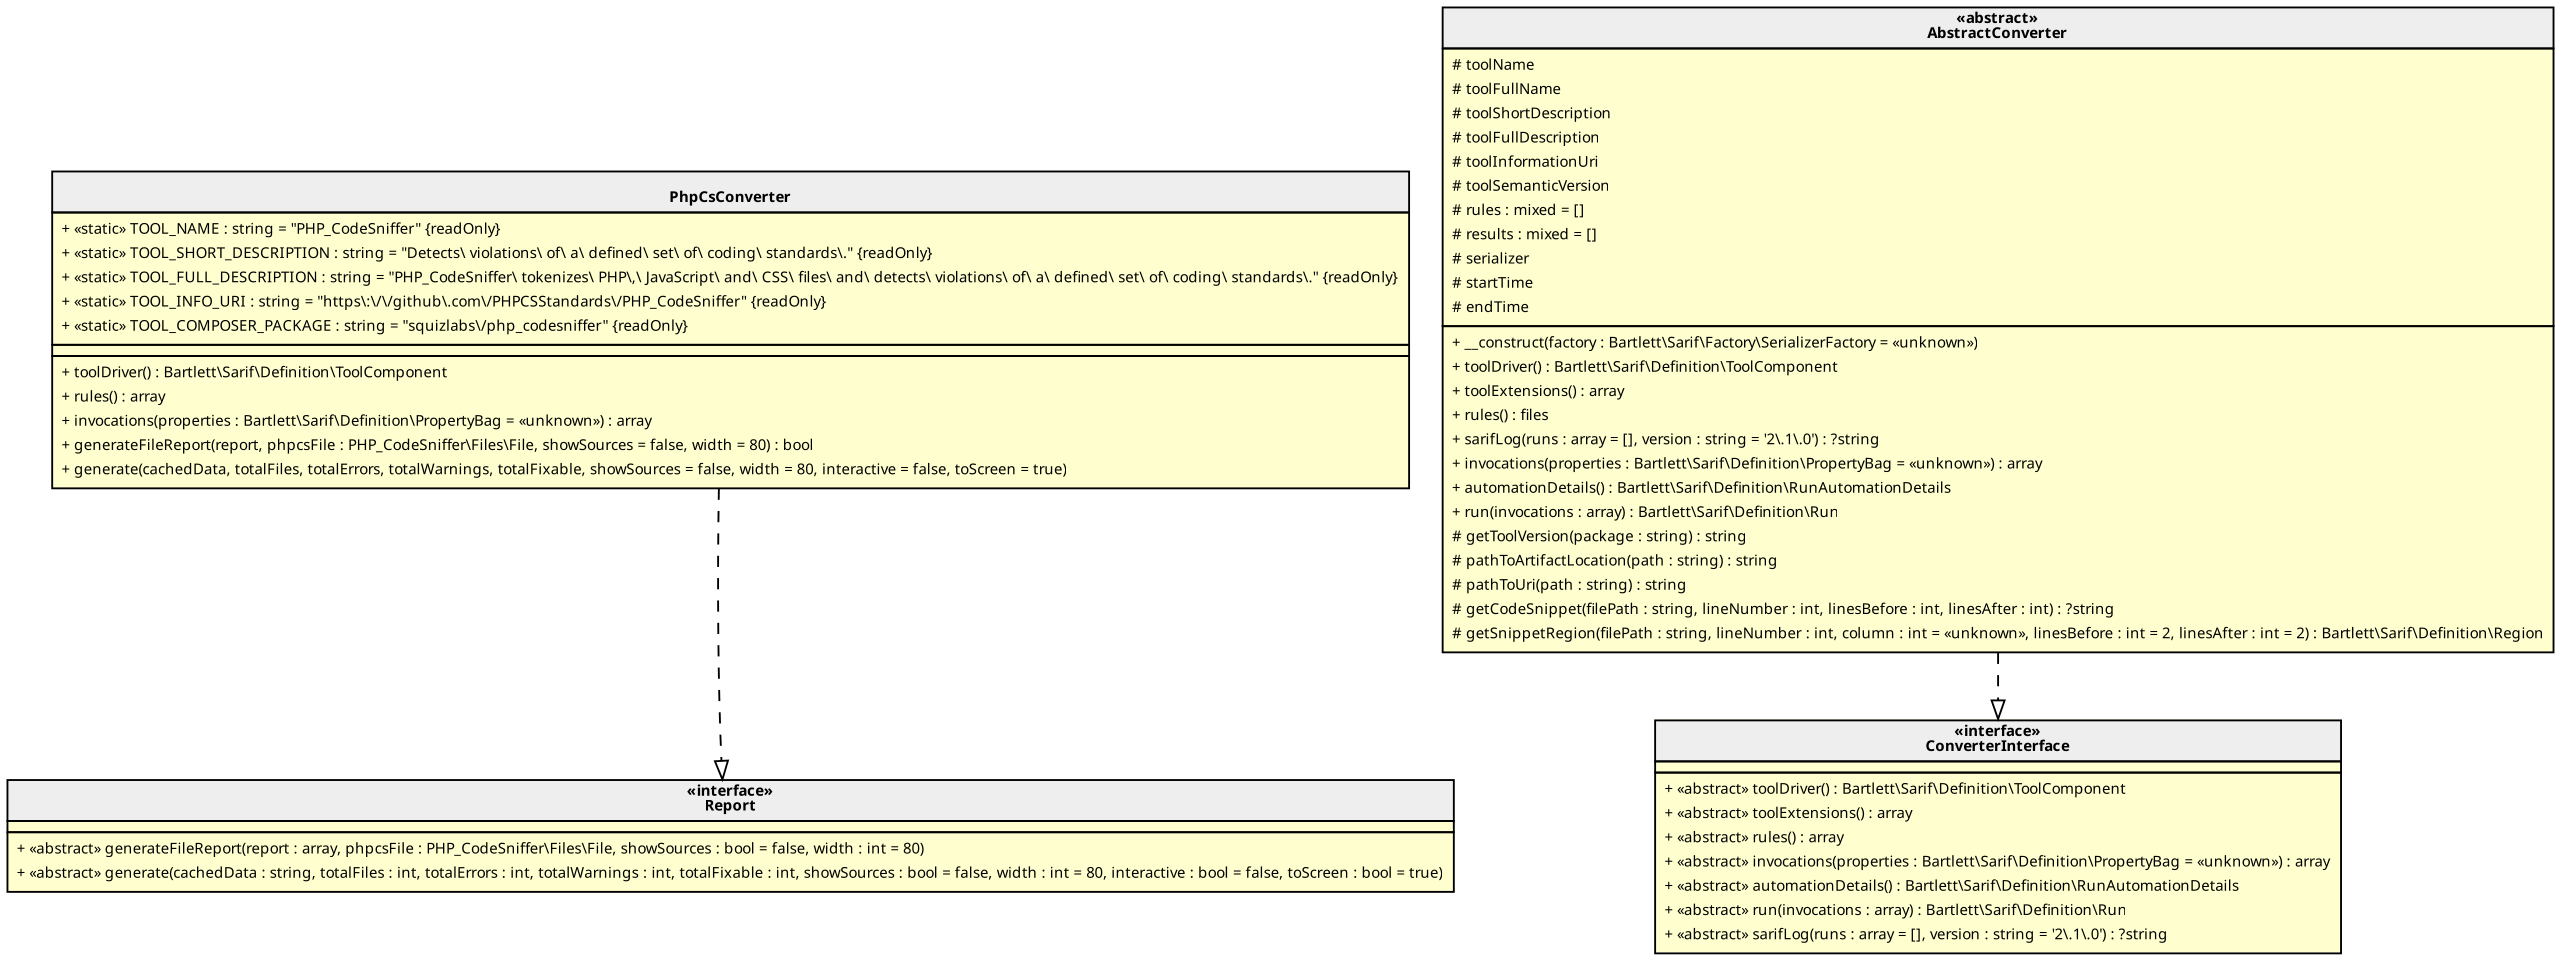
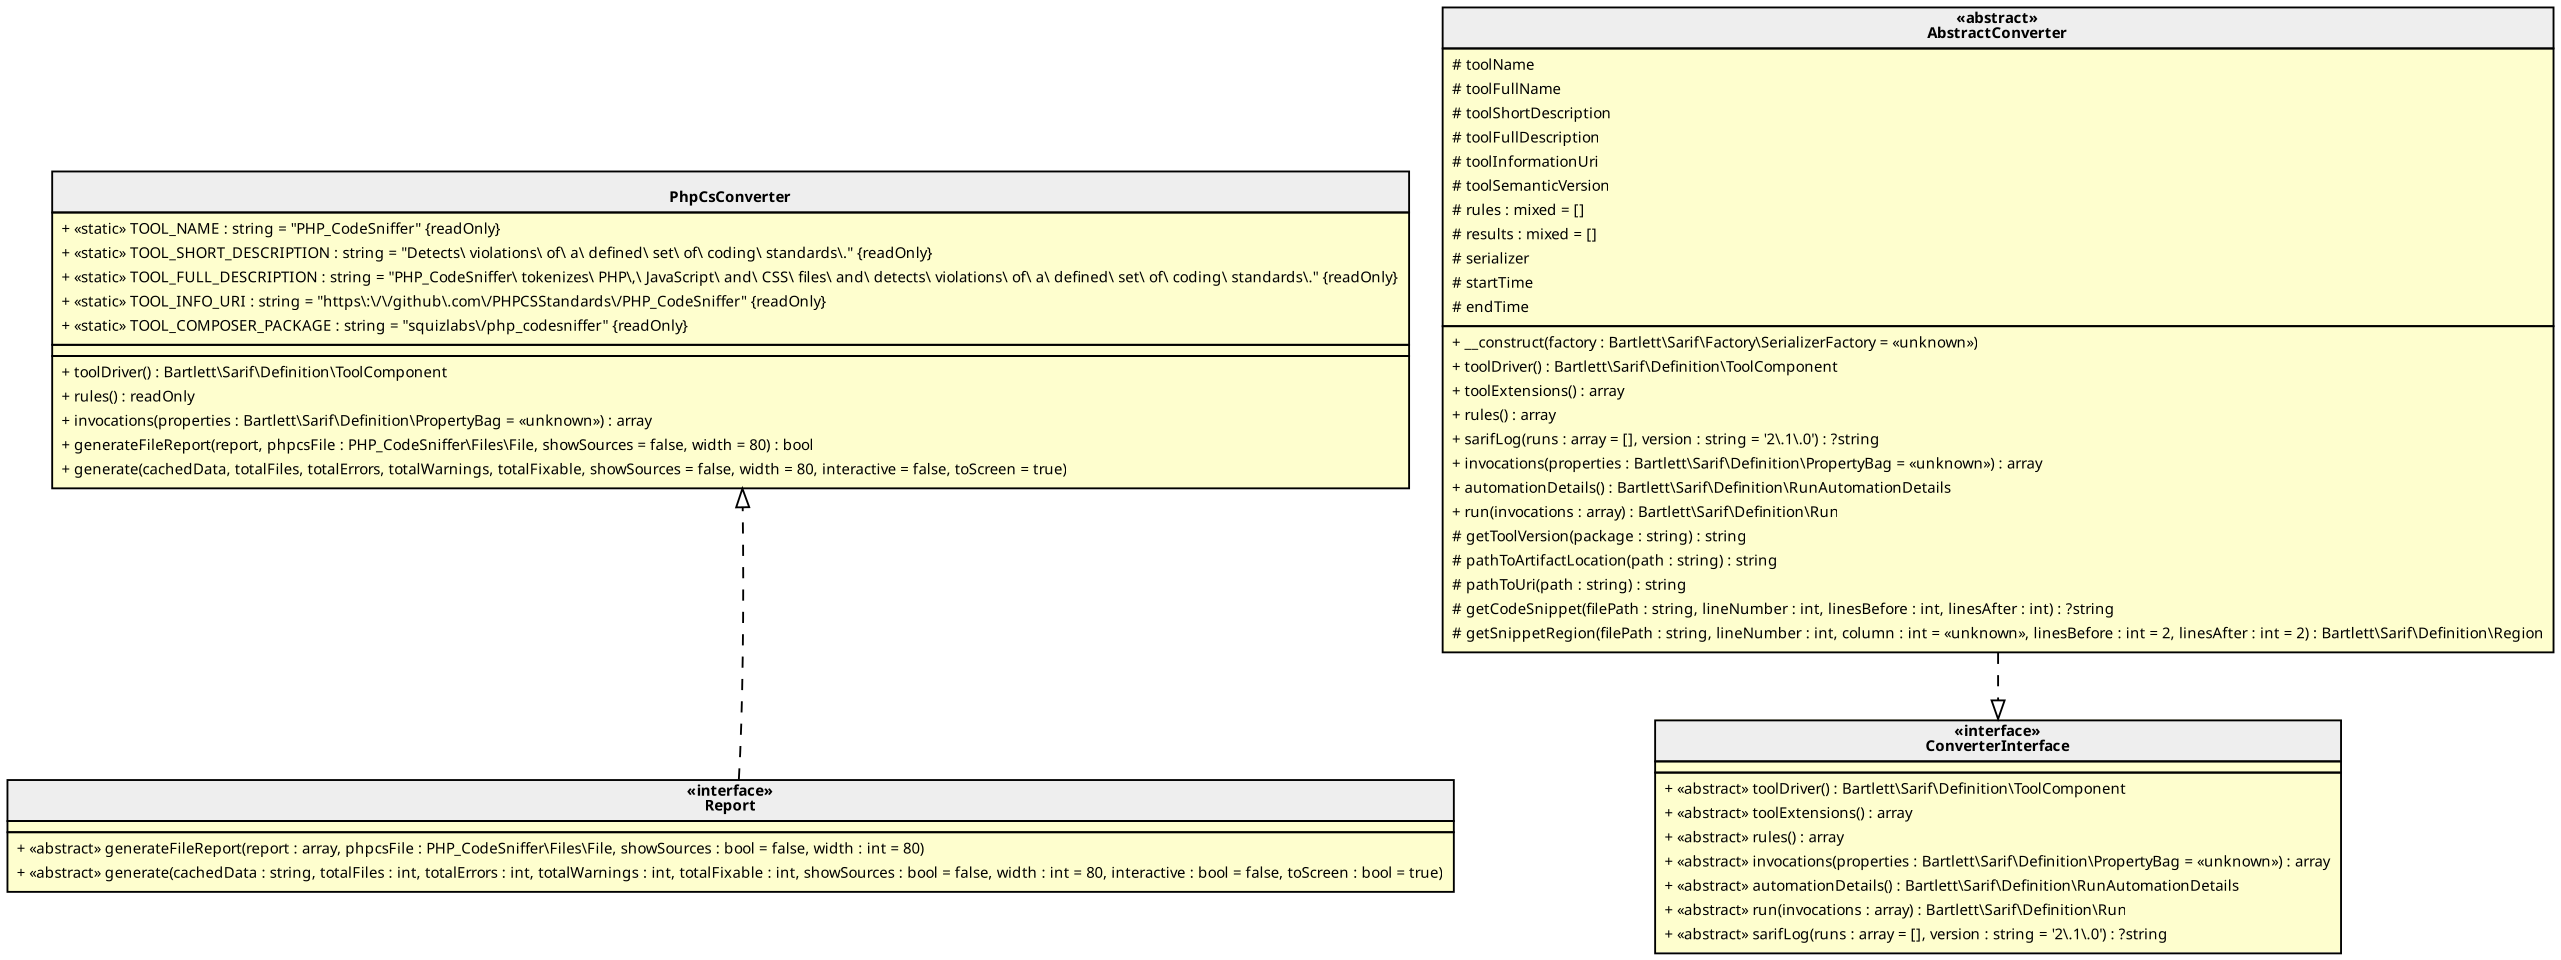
node "PhpCsConverter": text "+ rules() : array" -> "+ rules() : readOnly"
node "AbstractConverter": text "+ rules() : files" -> "+ rules() : array"
edge "PhpCsConverter" -> "Report": reversed
